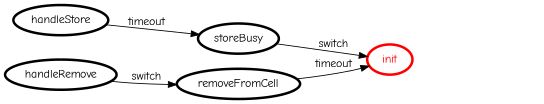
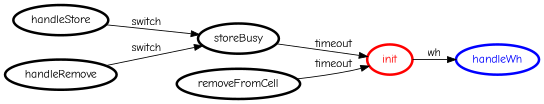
edge "handleStore" -> "storeBusy": label "timeout" -> "switch"
edge "storeBusy" -> "init": label "switch" -> "timeout"
node "handleWh": added
edge "handleRemove" -> "removeFromCell": now "handleRemove" -> "storeBusy"
